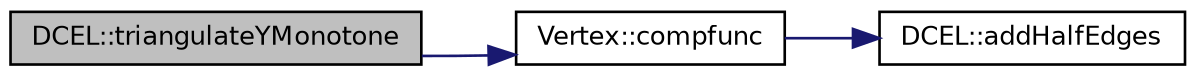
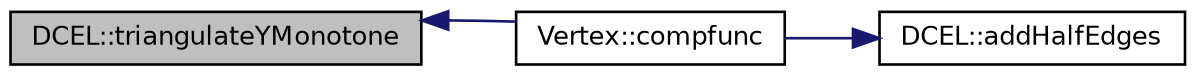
edge "DCEL::triangulateYMonotone" -> "Vertex::compfunc": reversed
